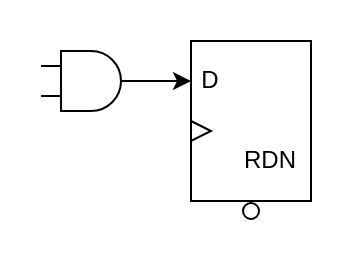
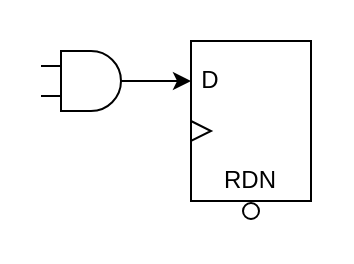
node "RDN": moved (271, 161) -> (251, 181)
